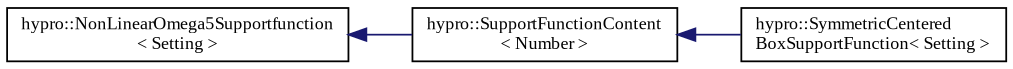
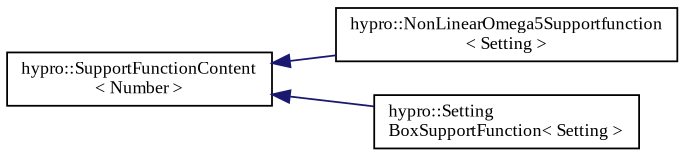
edge "hypro::SupportFunctionContent < Number >" -> "hypro::NonLinearOmega5Supportfunction < Setting >": reversed
node "hypro::SymmetricCentered BoxSupportFunction< Setting >": label "hypro::SymmetricCentered BoxSupportFunction< Setting >" -> "hypro::Setting BoxSupportFunction< Setting >"
